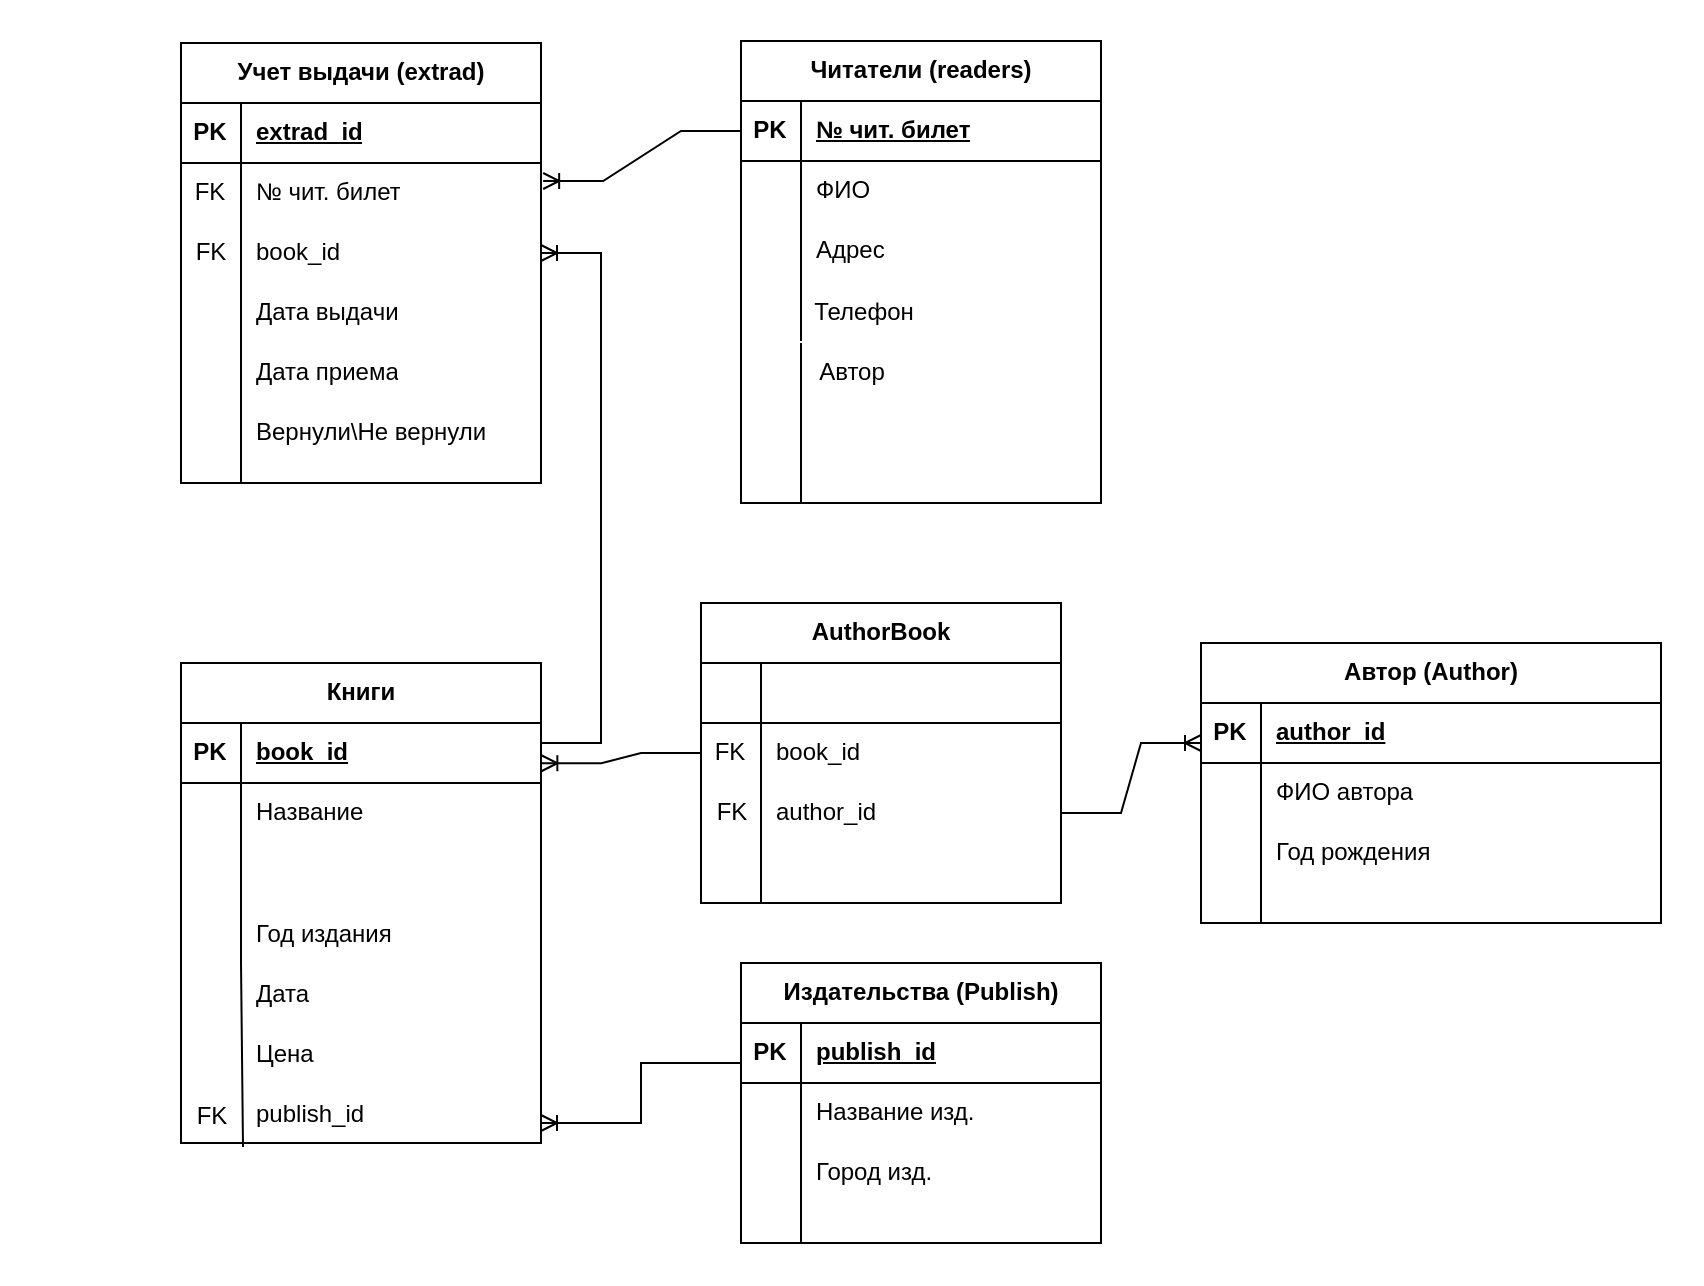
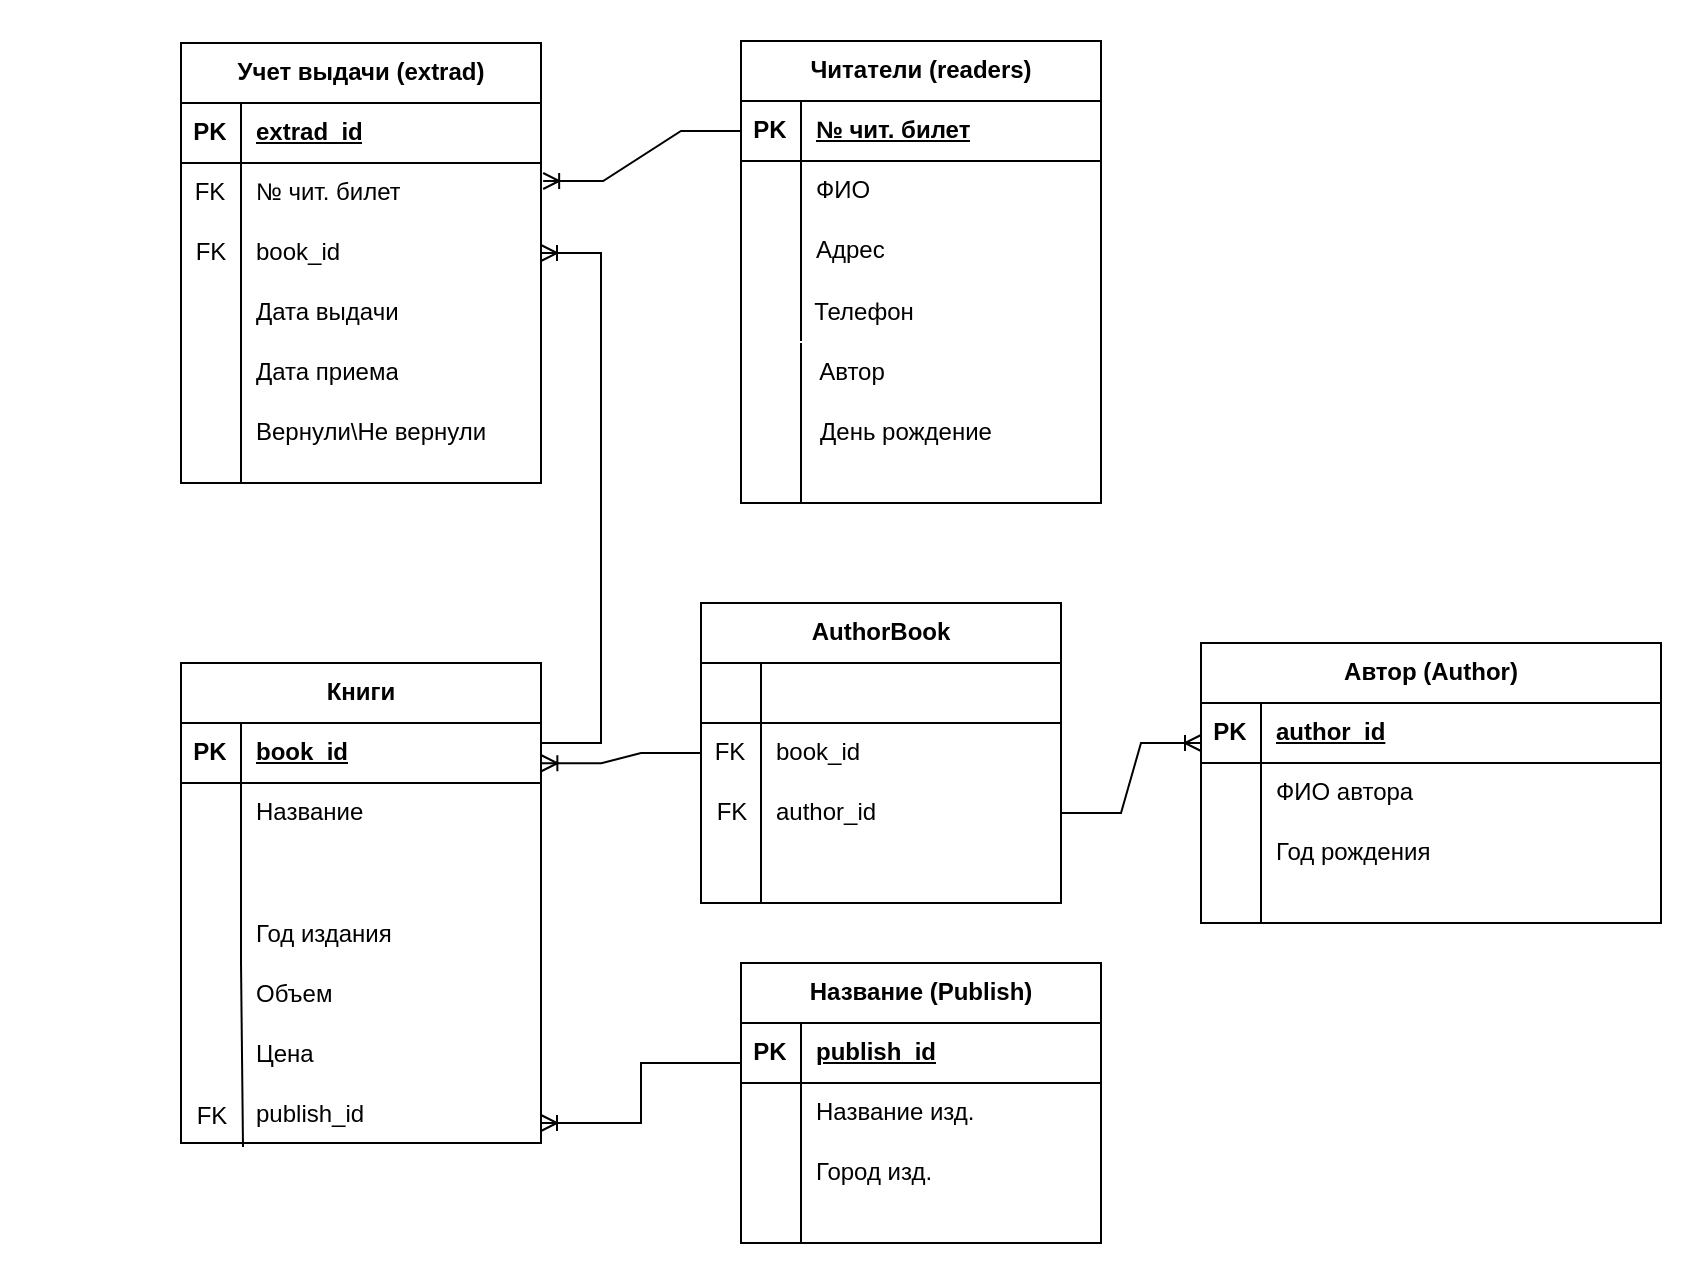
node "День рождение": added
node "Издательства (Publish)": label "Издательства (Publish)" -> "Название (Publish)"
node "Дата": label "Дата" -> "Объем"
